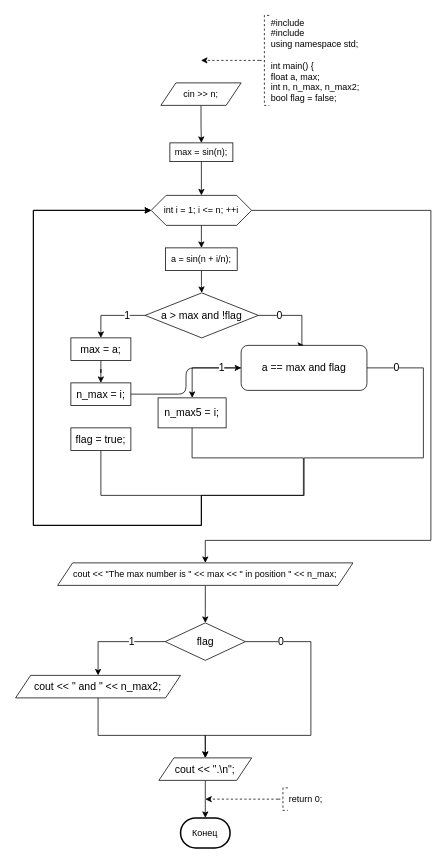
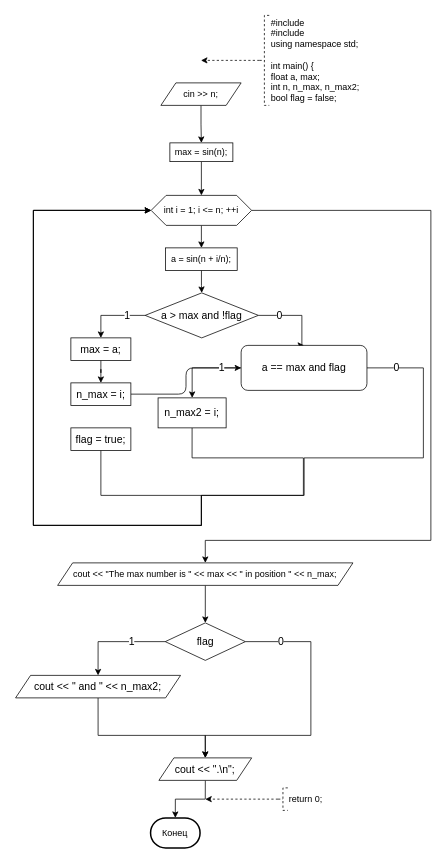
node "n_max5 = i;": label "n_max5 = i;" -> "n_max2 = i;"
node "Конец": moved (205, 833) -> (175, 833)
